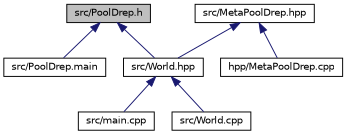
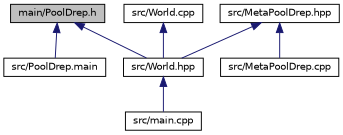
node "src/PoolDrep.h": label "src/PoolDrep.h" -> "main/PoolDrep.h"
node "hpp/MetaPoolDrep.cpp": label "hpp/MetaPoolDrep.cpp" -> "src/MetaPoolDrep.cpp"
edge "src/World.cpp" -> "src/World.hpp": reversed
